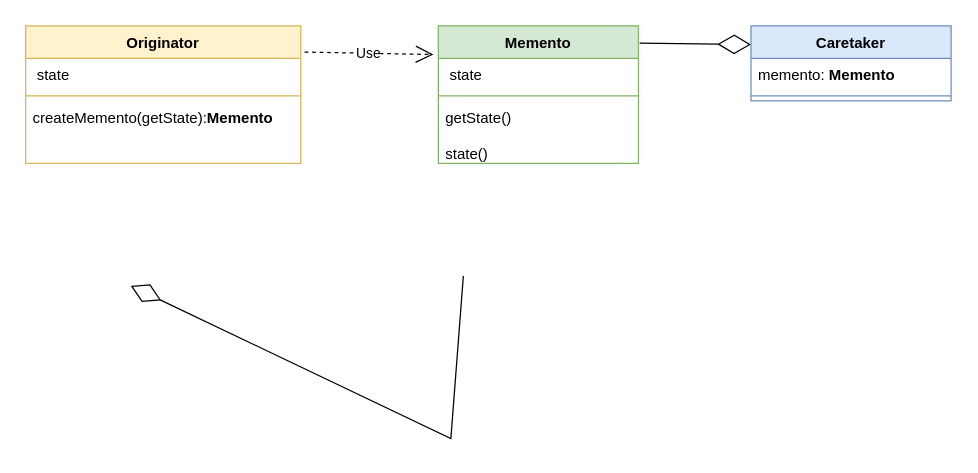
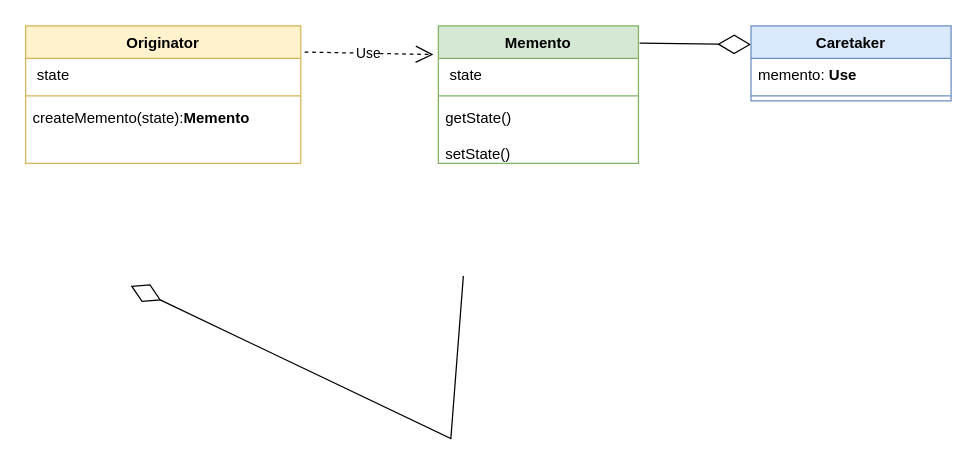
node "memento: Memento": label "memento: Memento" -> "memento: Use"
node "createMemento(getState):Memento": label "createMemento(getState):Memento" -> "createMemento(state):Memento"
node "getState() state()": label "getState() state()" -> "getState() setState()"
